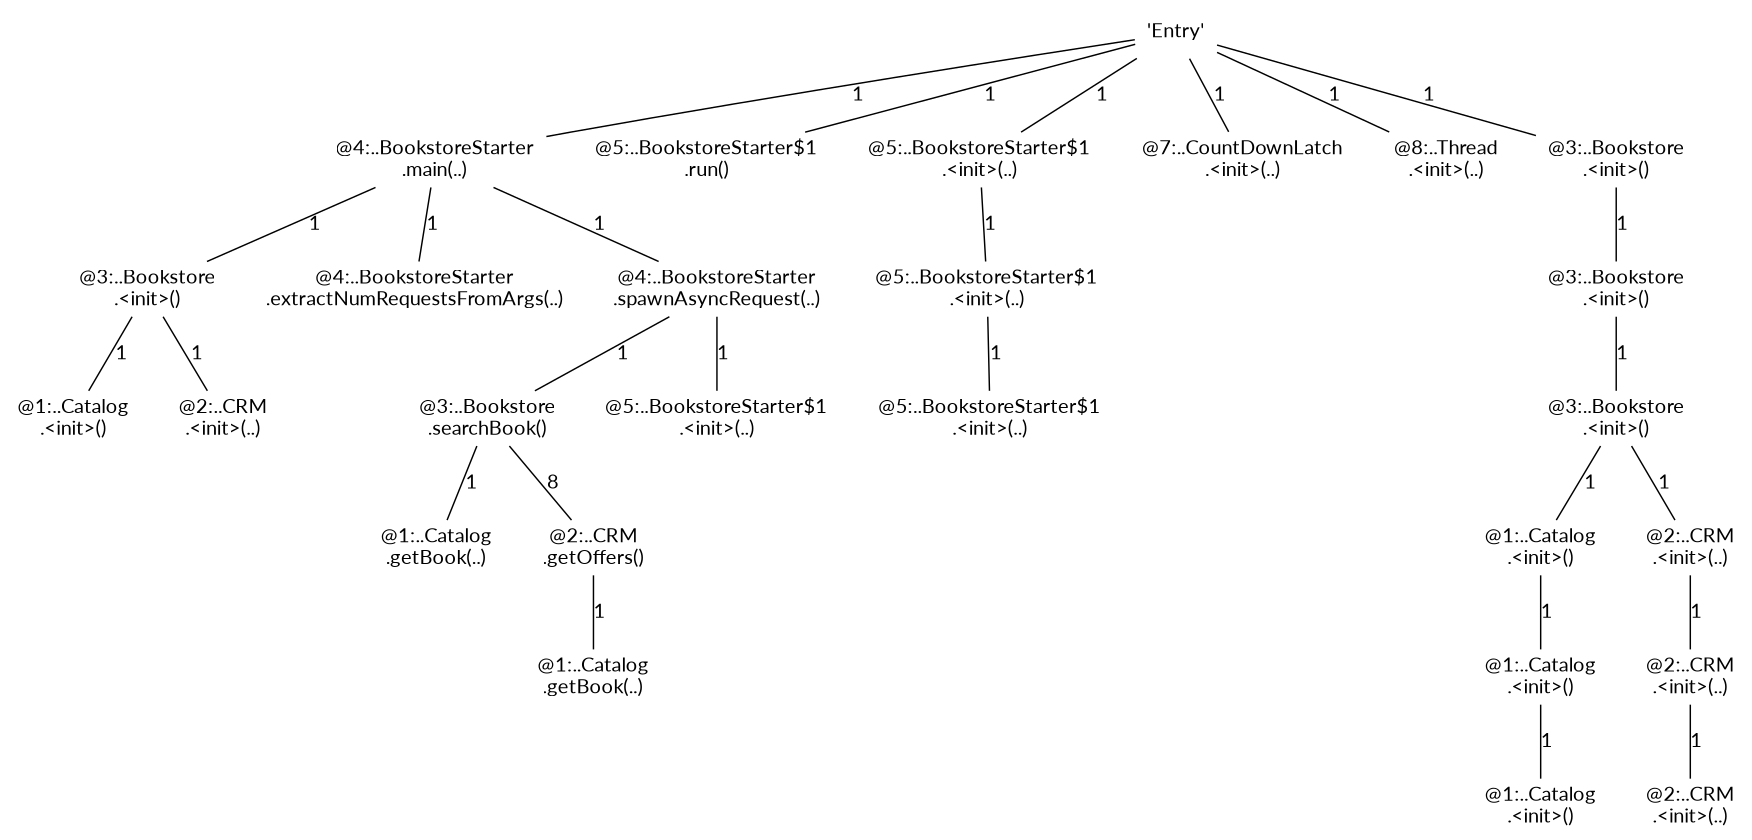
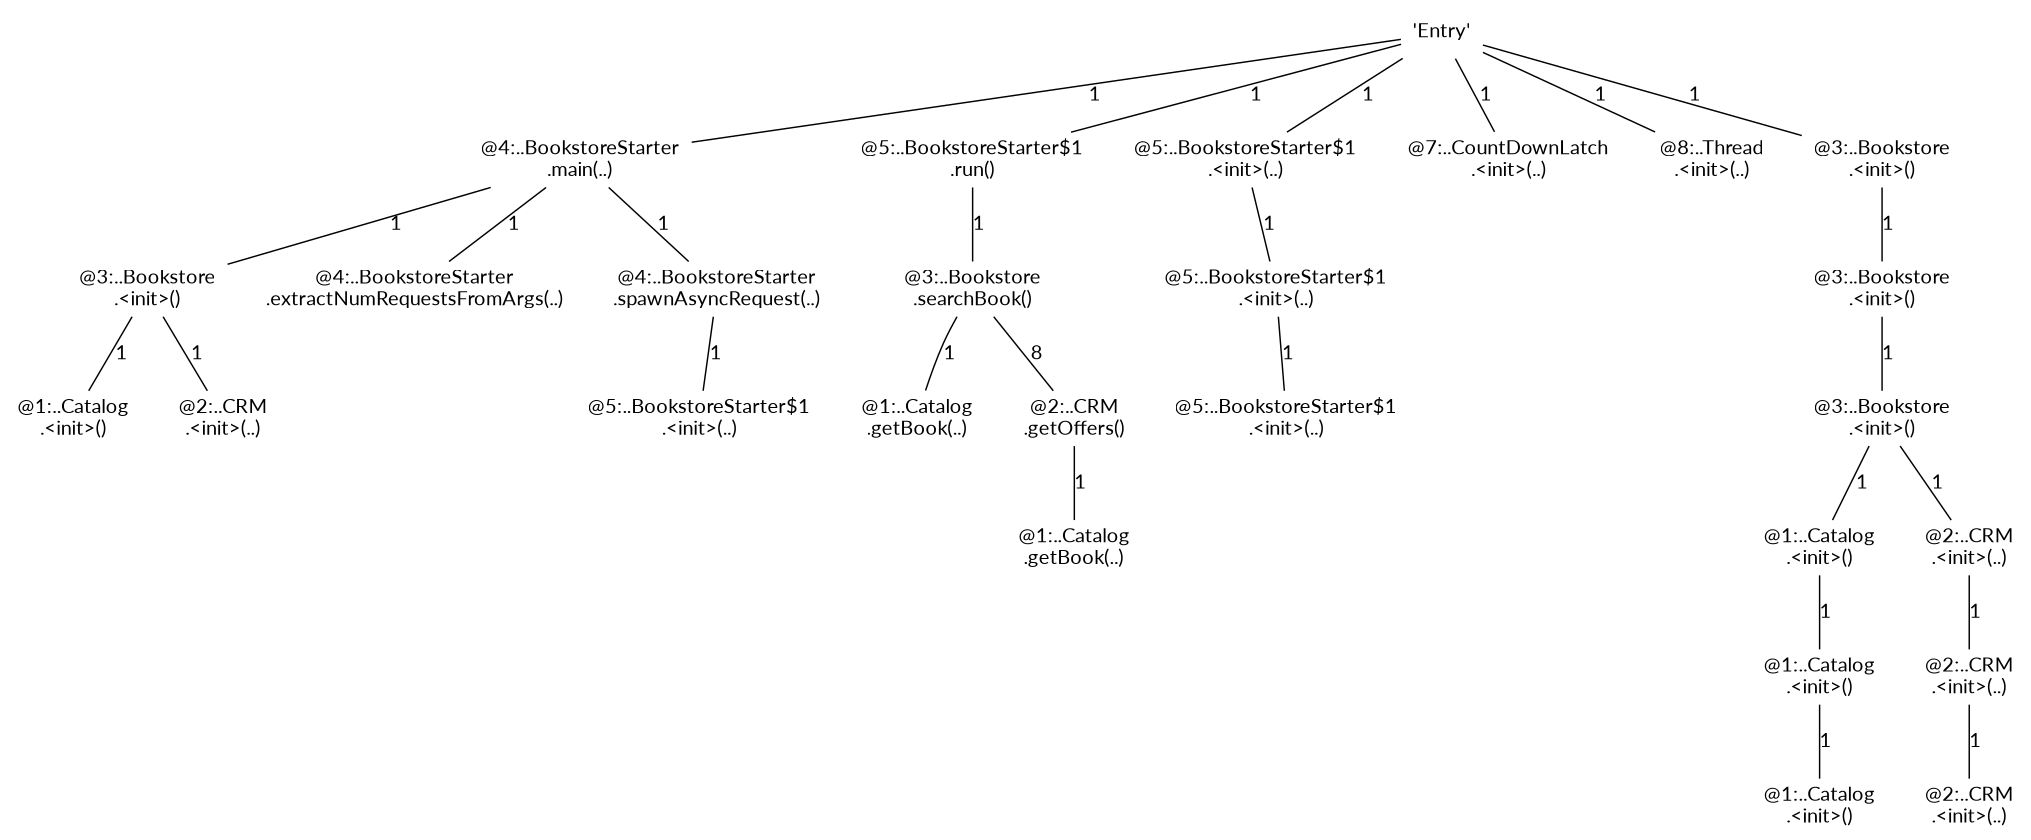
edge "@4:..BookstoreStarter .spawnAsyncRequest(..)" -- "@3:..Bookstore .searchBook()": now "@5:..BookstoreStarter$1 .run()" -- "@3:..Bookstore .searchBook()"
